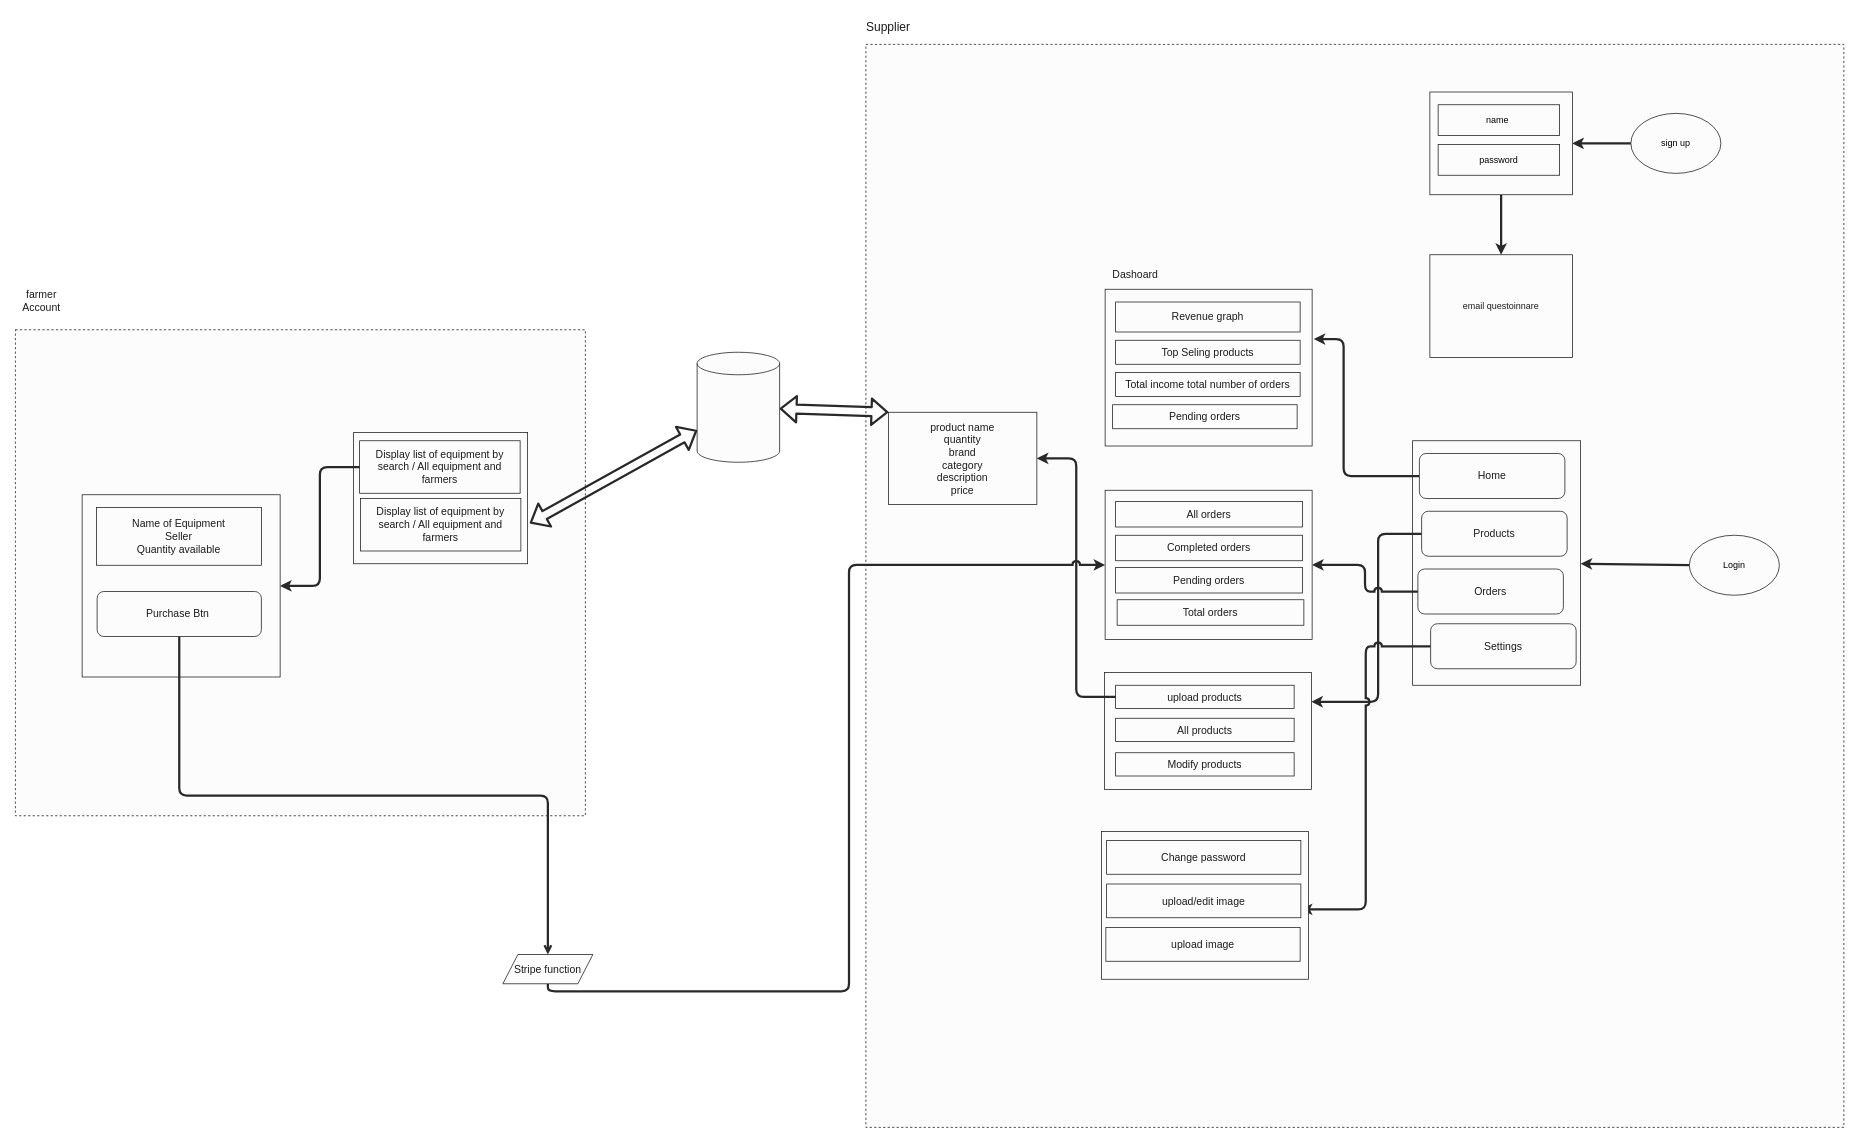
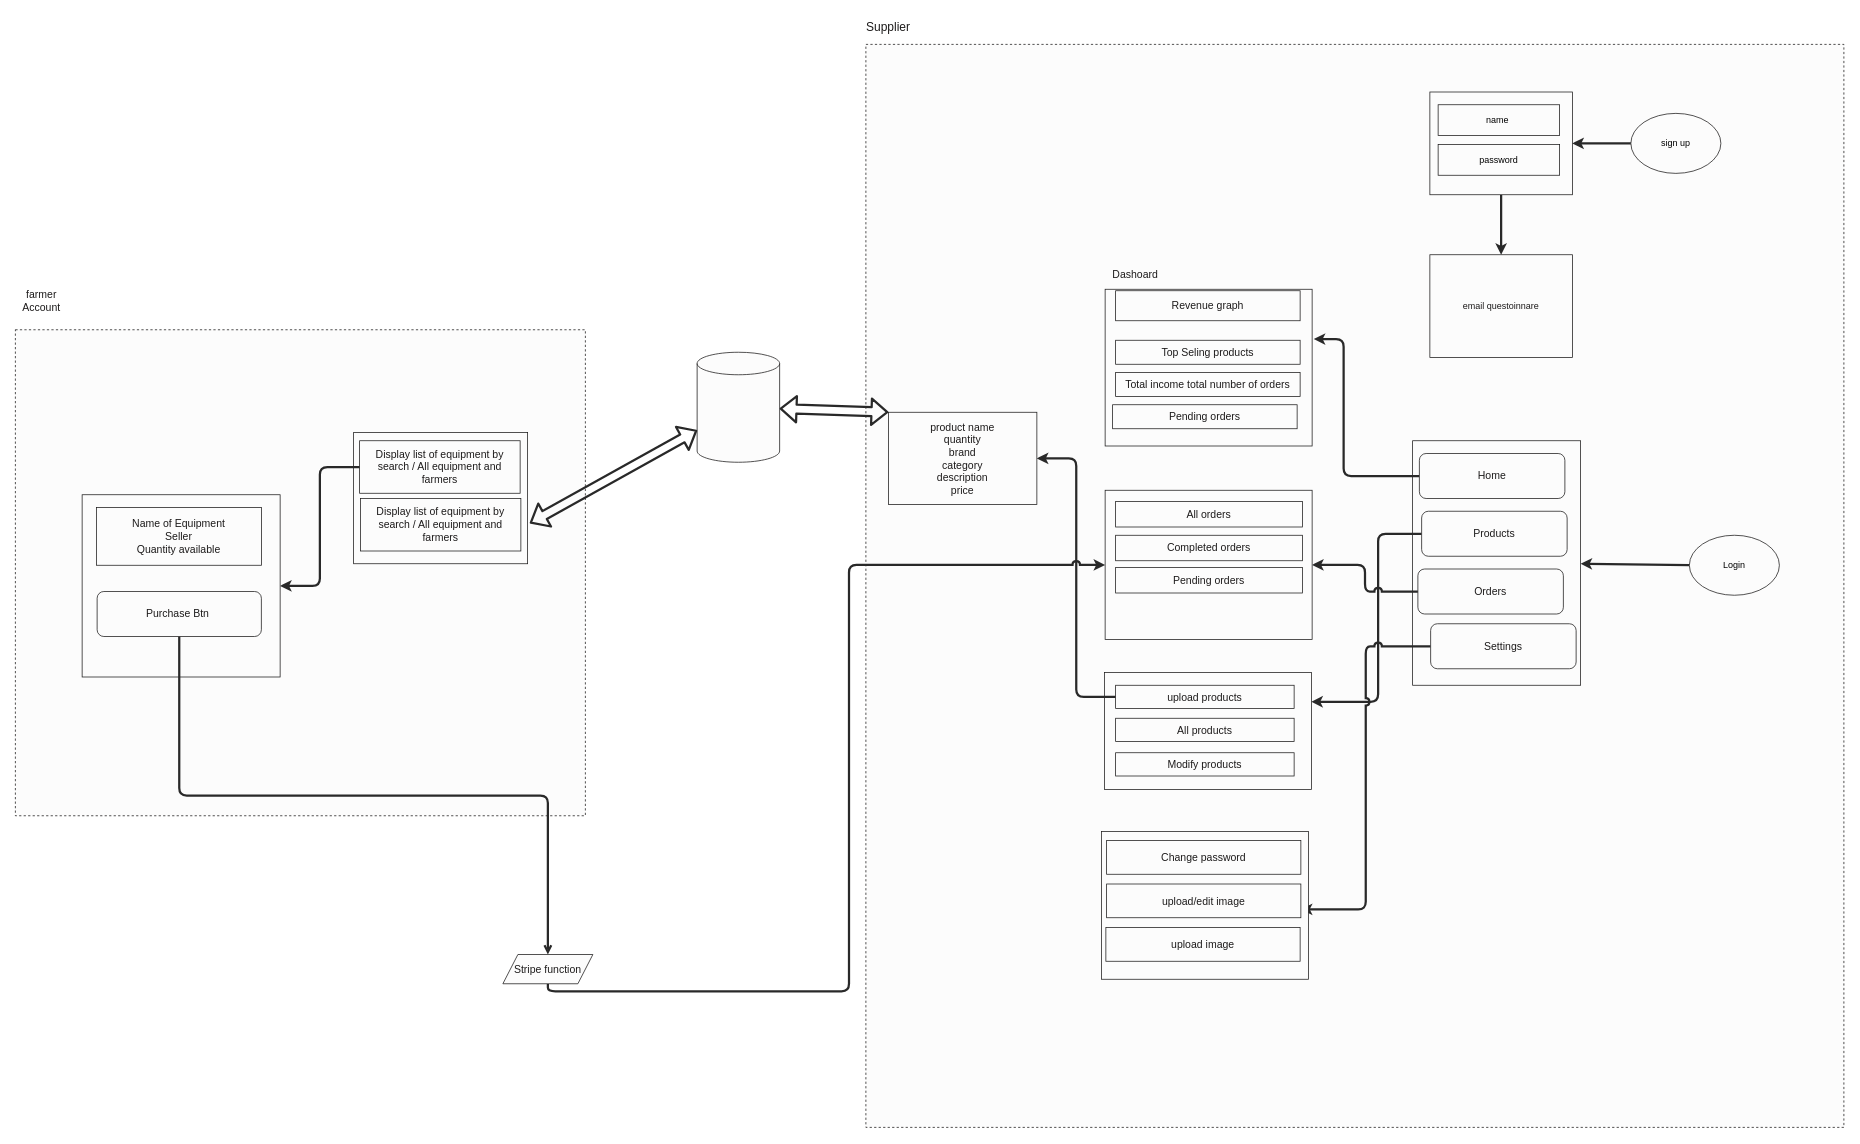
node "Revenue graph": moved (1208, 317) -> (1208, 306)
node "Total orders": removed
